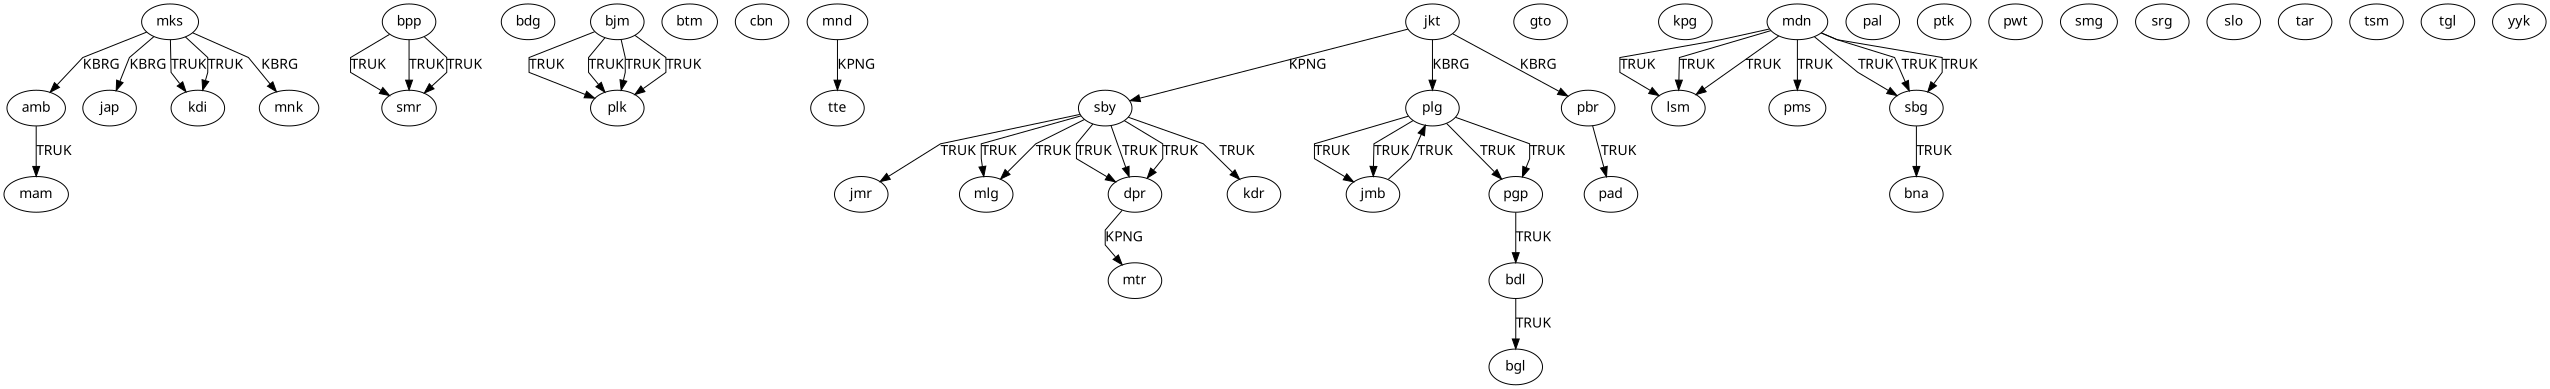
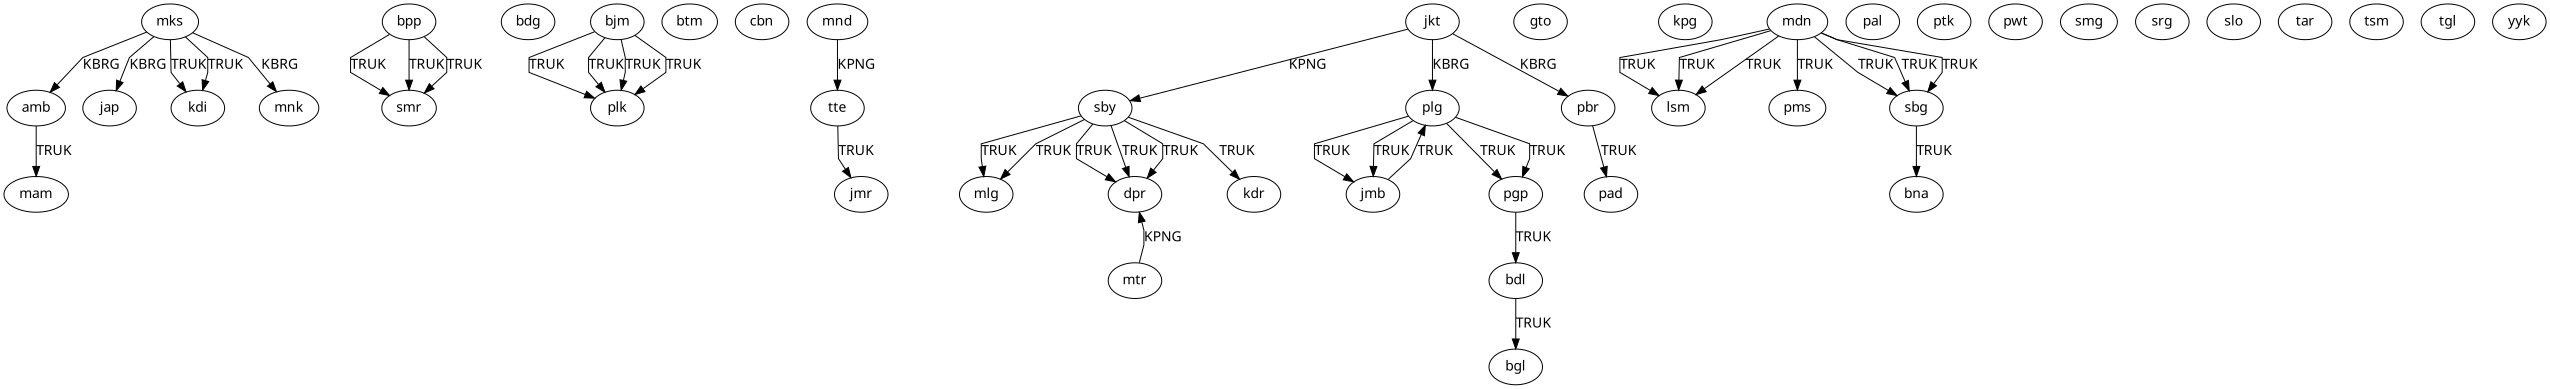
edge "sby" -> "jmr": now "tte" -> "jmr"
edge "dpr" -> "mtr": reversed
